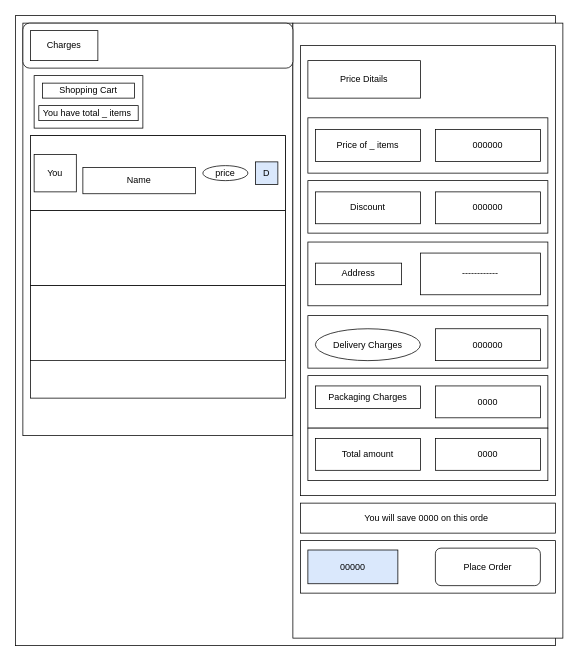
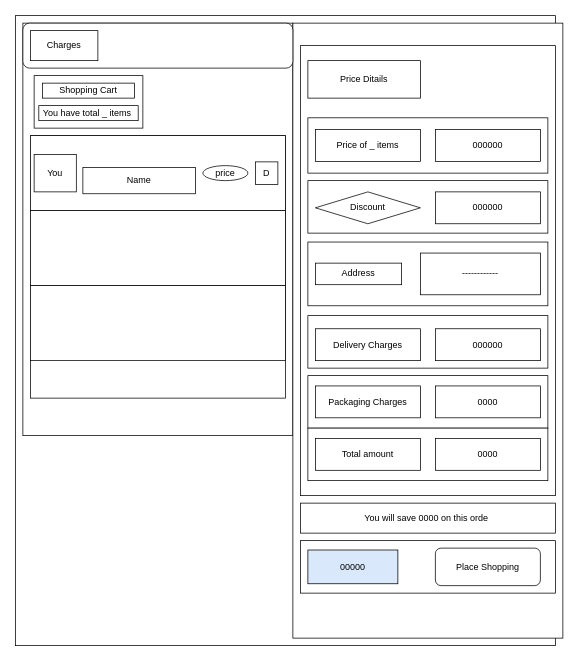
node "D": fillcolor #dae8fc -> #ffffff
node "Discount": shape rectangle -> diamond
node "Delivery Charges": shape ellipse -> rectangle
node "Packaging Charges": size 105x23 -> 105x32
node "Place Order": label "Place Order" -> "Place Shopping"
